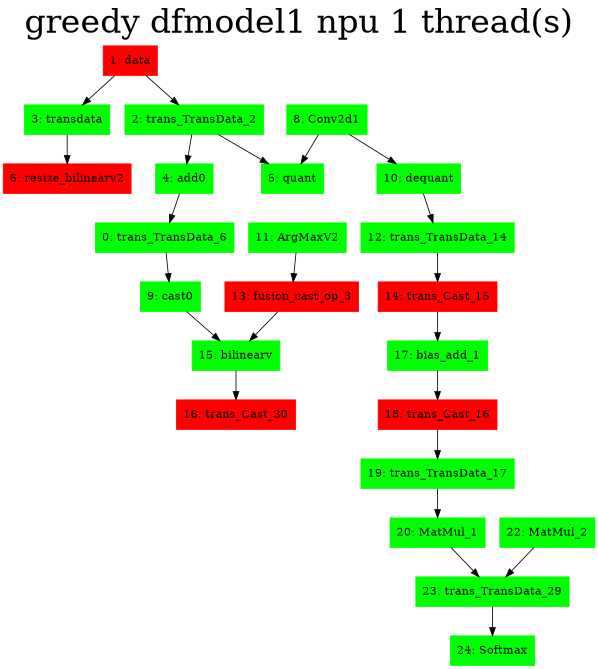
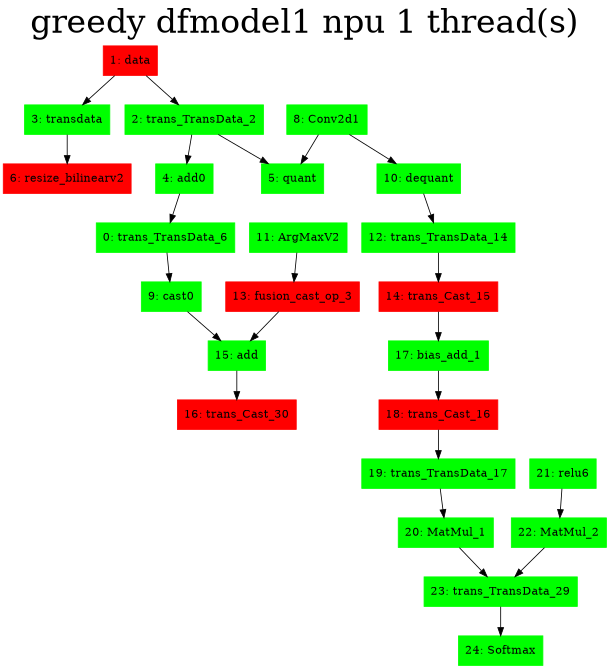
node "15: bilinearv": label "15: bilinearv" -> "15: add"
node "21: relu6": added
